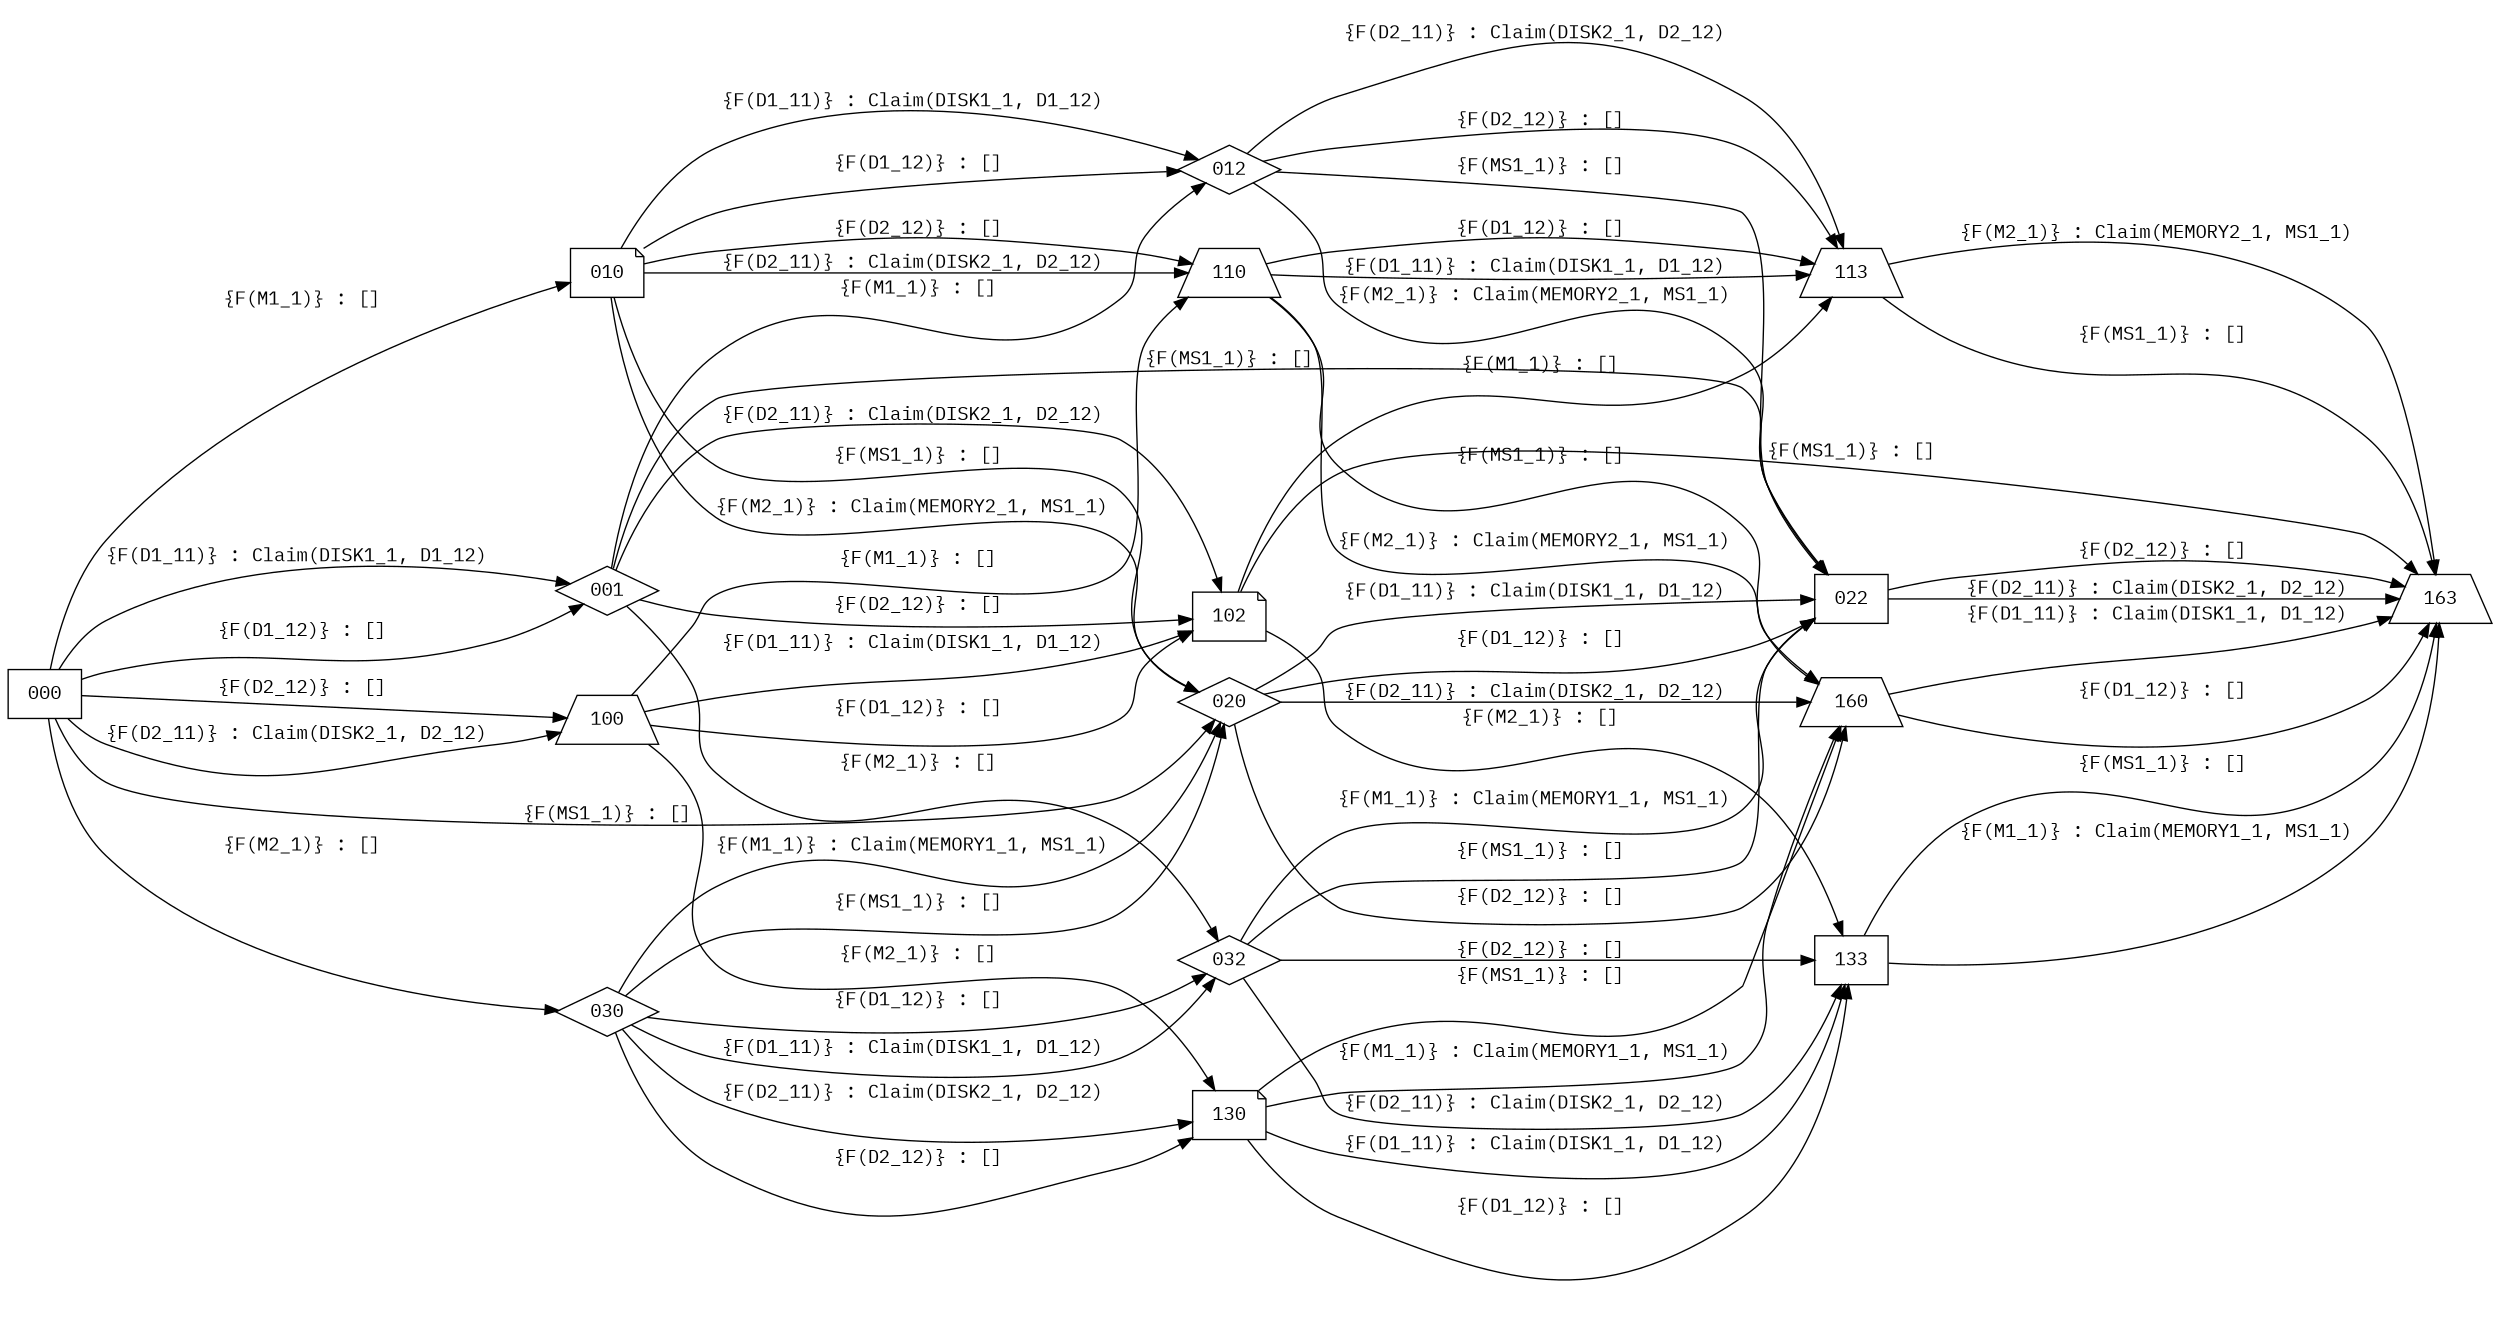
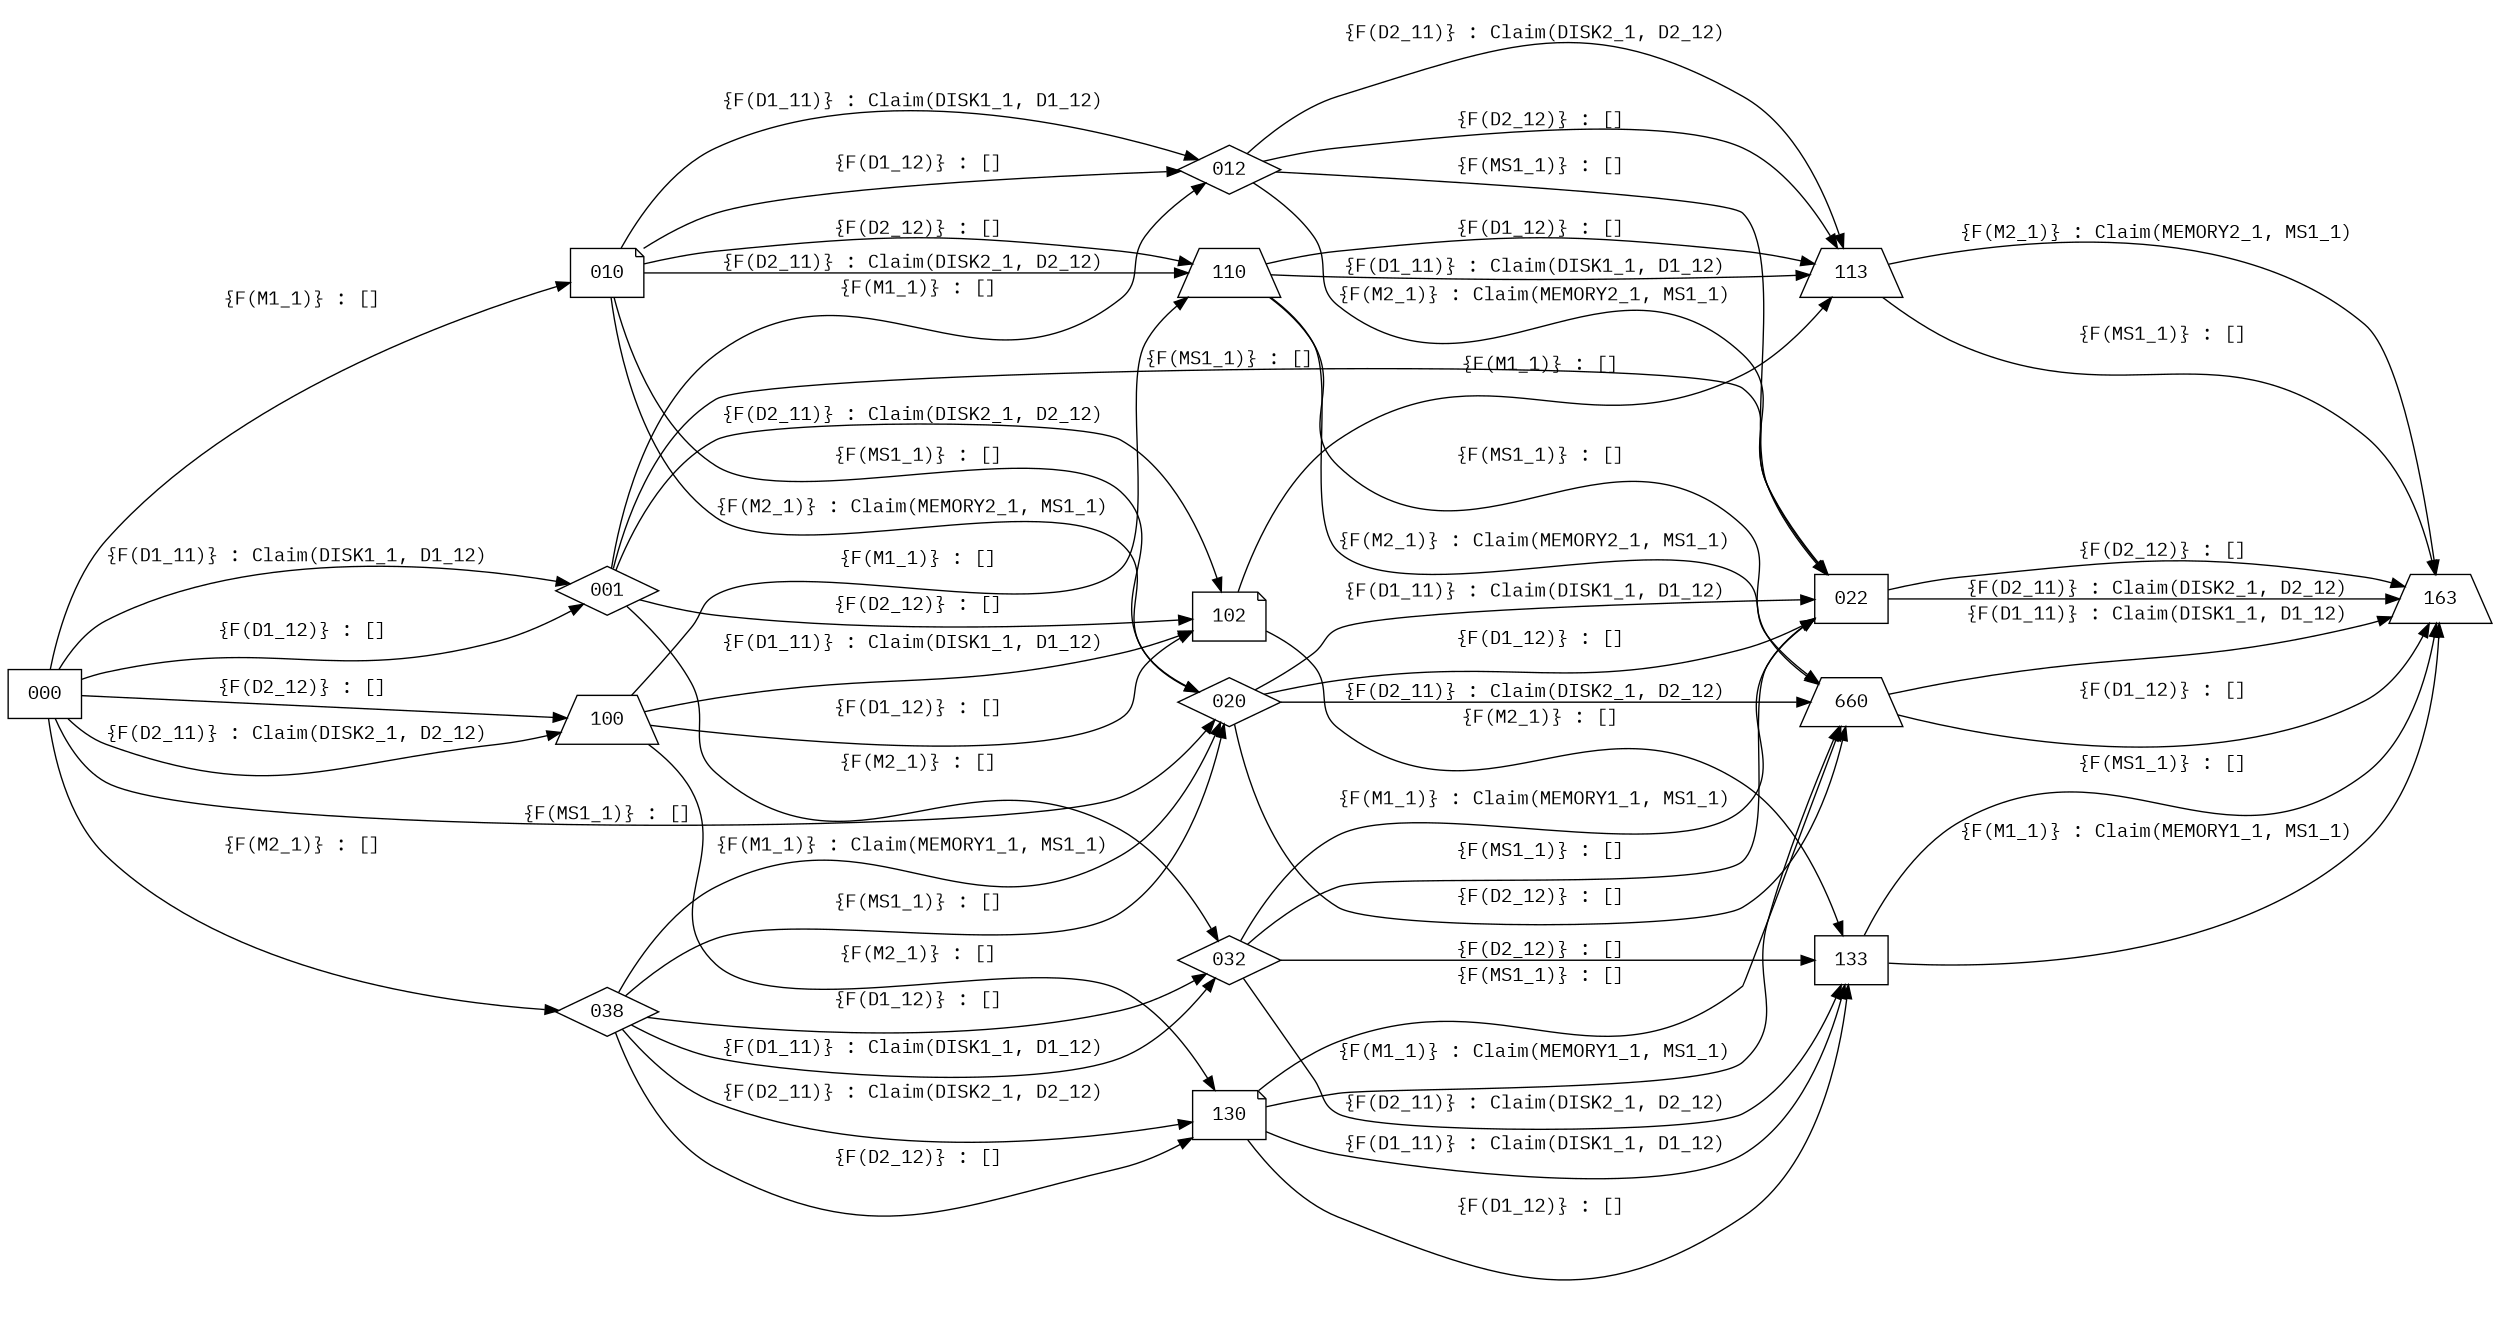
edge "102" -> "163": removed, label "{F(MS1_1)} : []"
node "160": label "160" -> "660"
node "030": label "030" -> "038"
